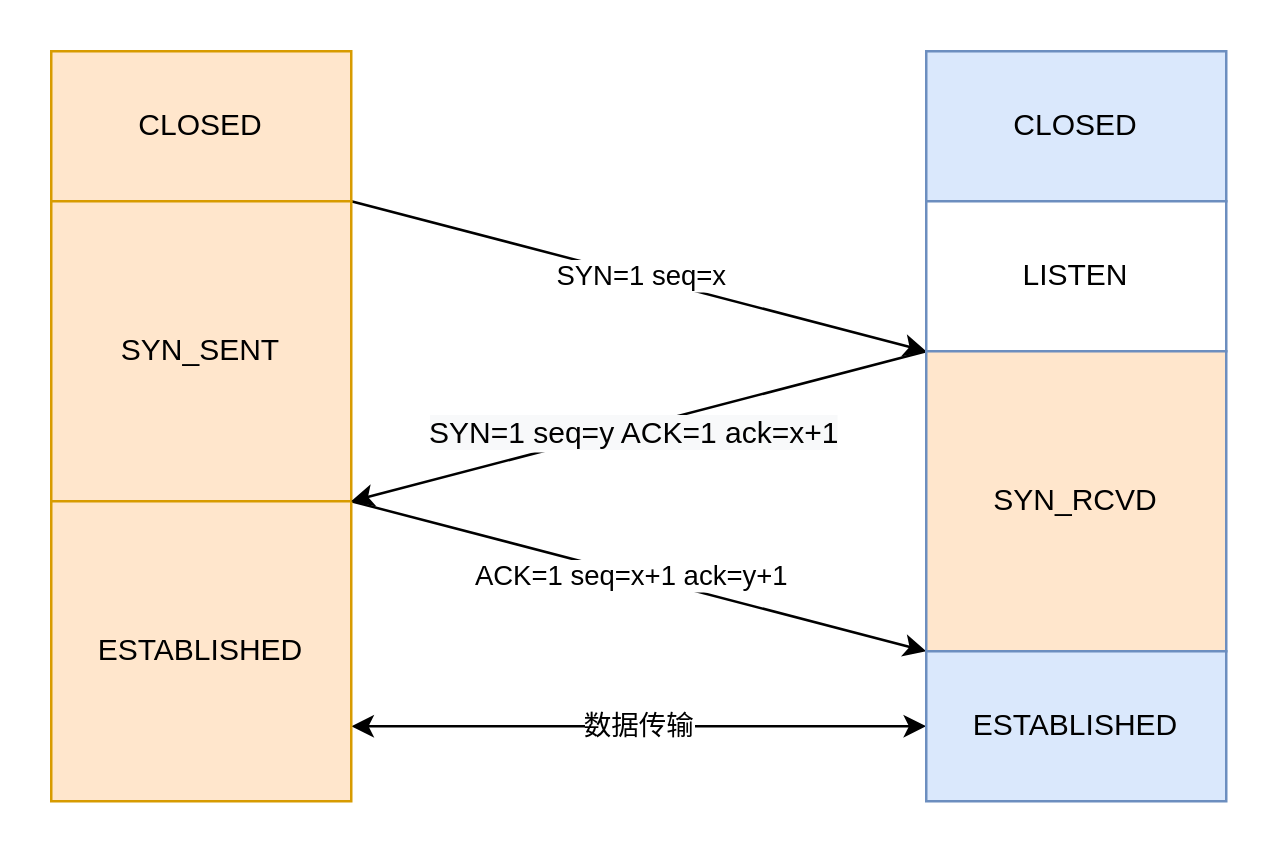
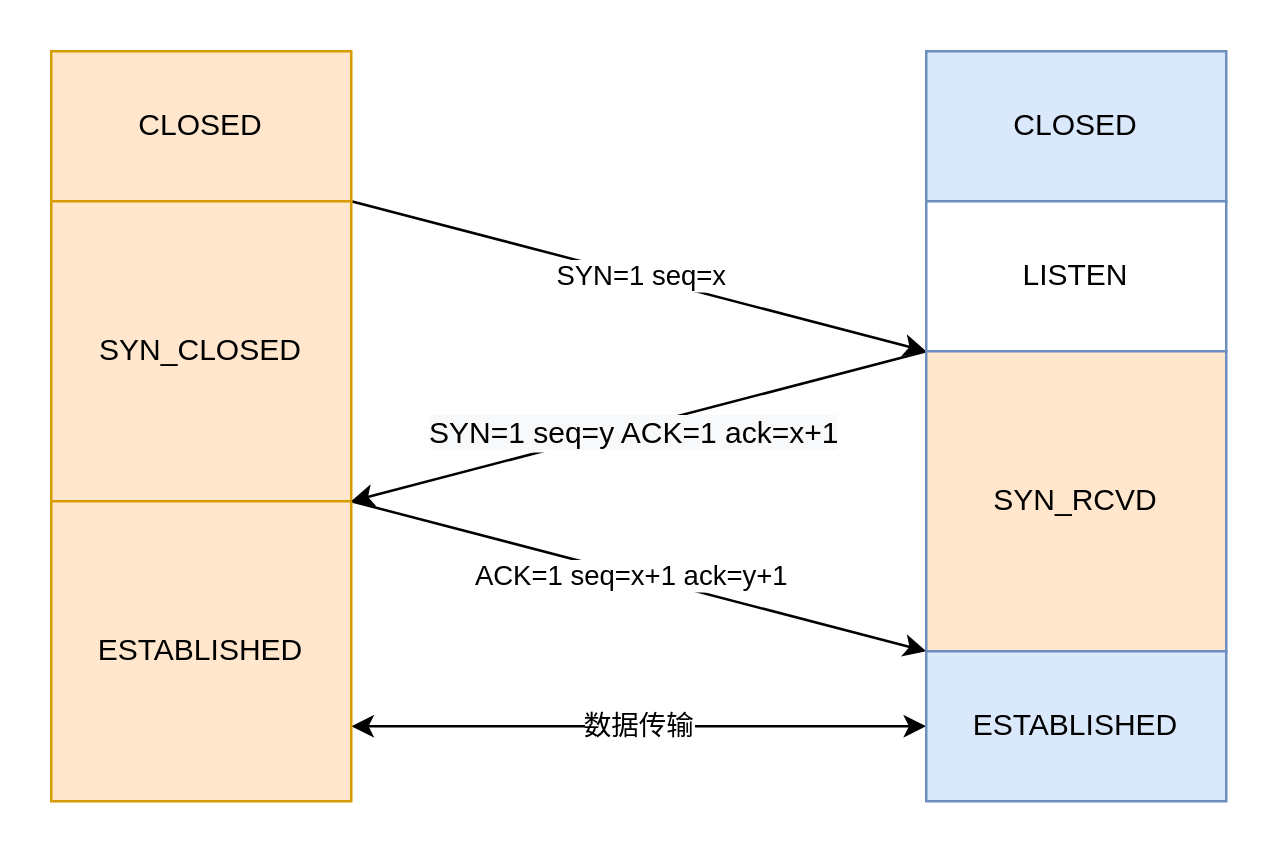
node "SYN_SENT": label "SYN_SENT" -> "SYN_CLOSED"
